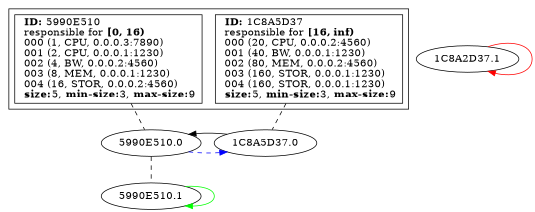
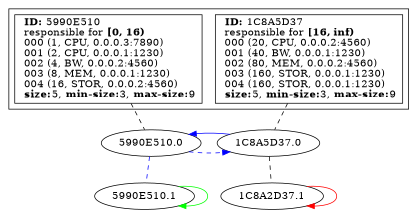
edge "1C8A5D37.0" -> "5990E510.0": color black -> blue
edge "5990E510.0" -- "5990E510.1": color black -> blue
edge "1C8A5D37.0" -- "1C8A2D37.1": added
